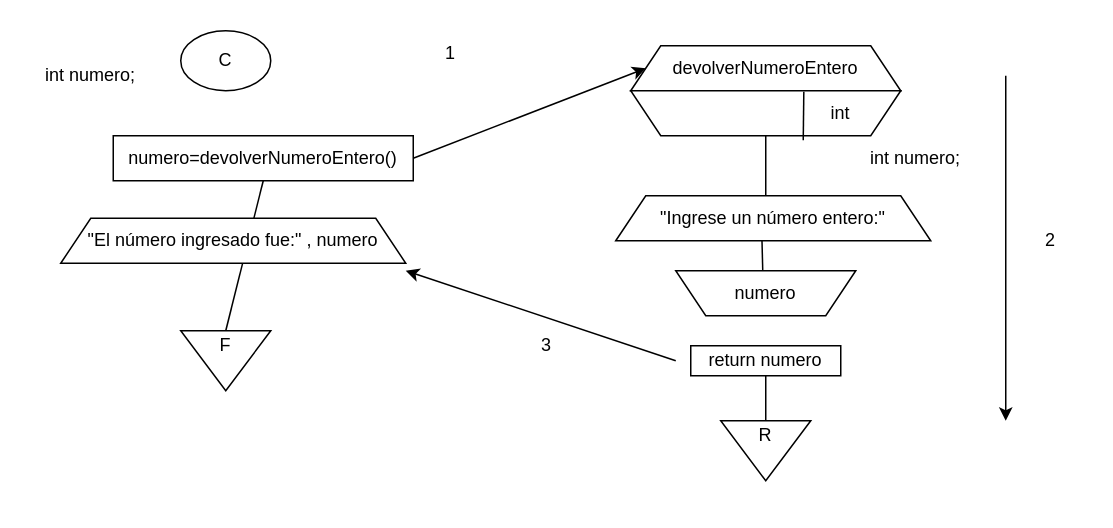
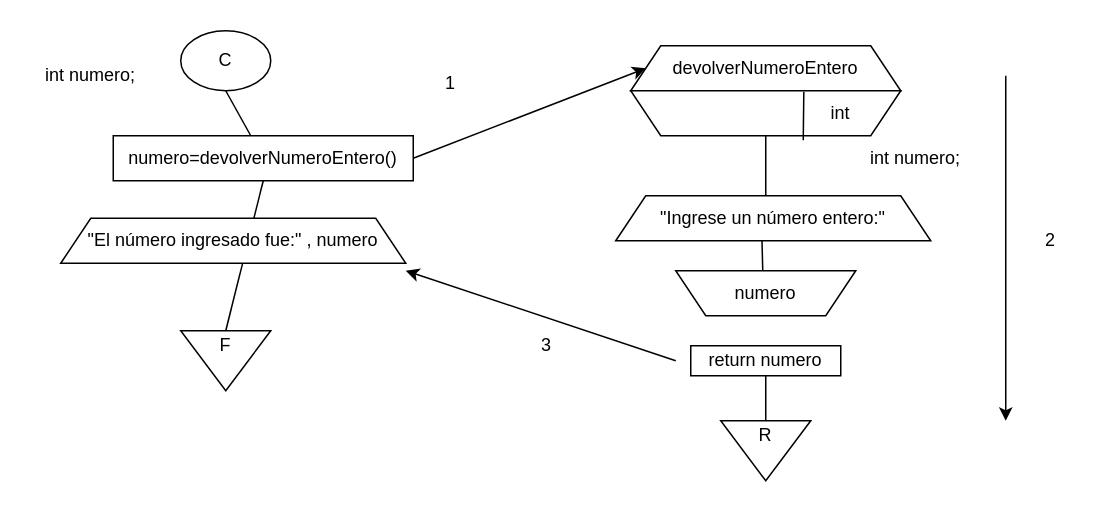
node "1": moved (451, 53) -> (451, 83)
edge "C" -- "numero=devolverNumeroEntero()": added
